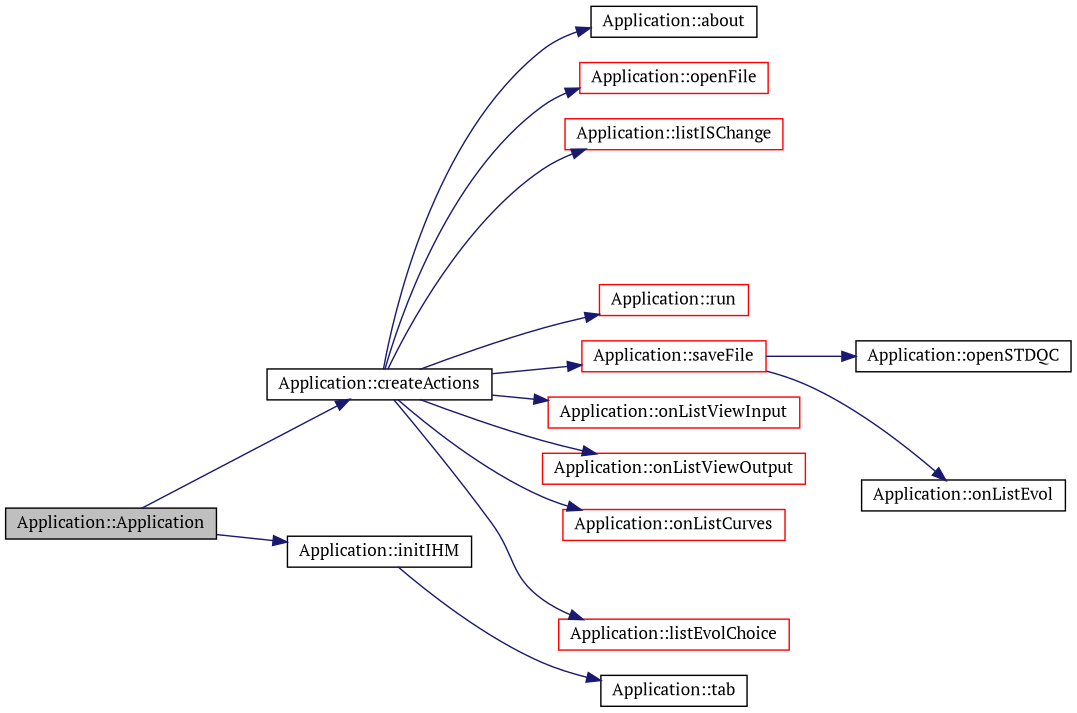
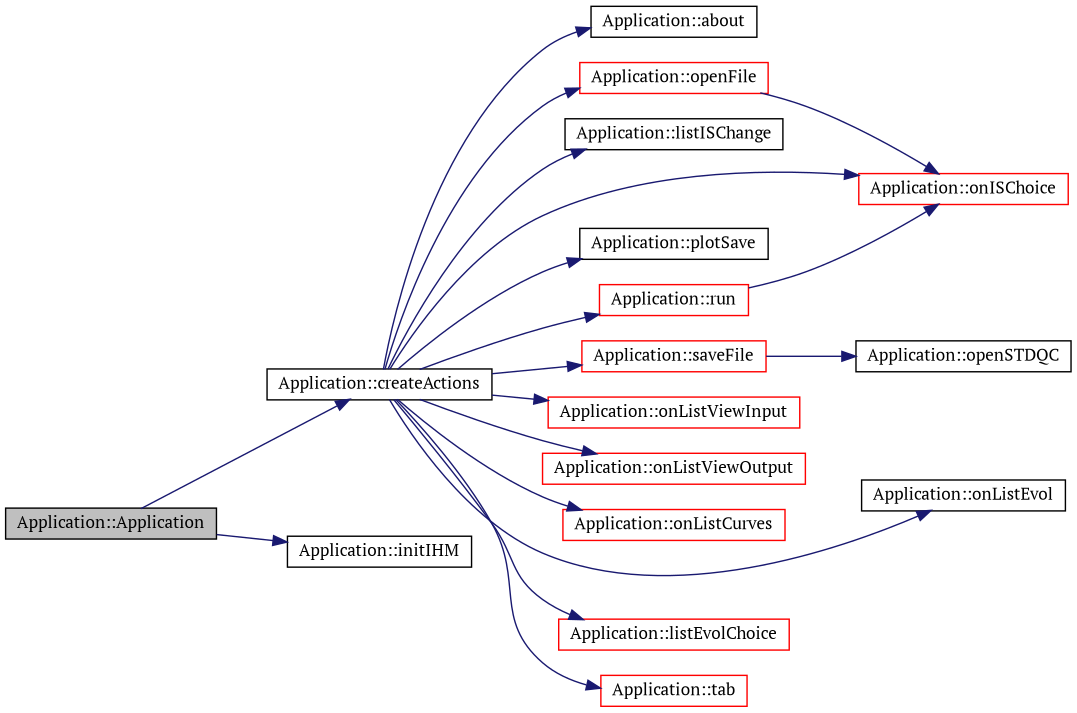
node "Application::listISChange": color red -> black
node "Application::onISChoice": added
node "Application::plotSave": added
edge "Application::saveFile" -> "Application::onListEvol": now "Application::createActions" -> "Application::onListEvol"
edge "Application::initIHM" -> "Application::tab": now "Application::createActions" -> "Application::tab"
node "Application::tab": color black -> red
